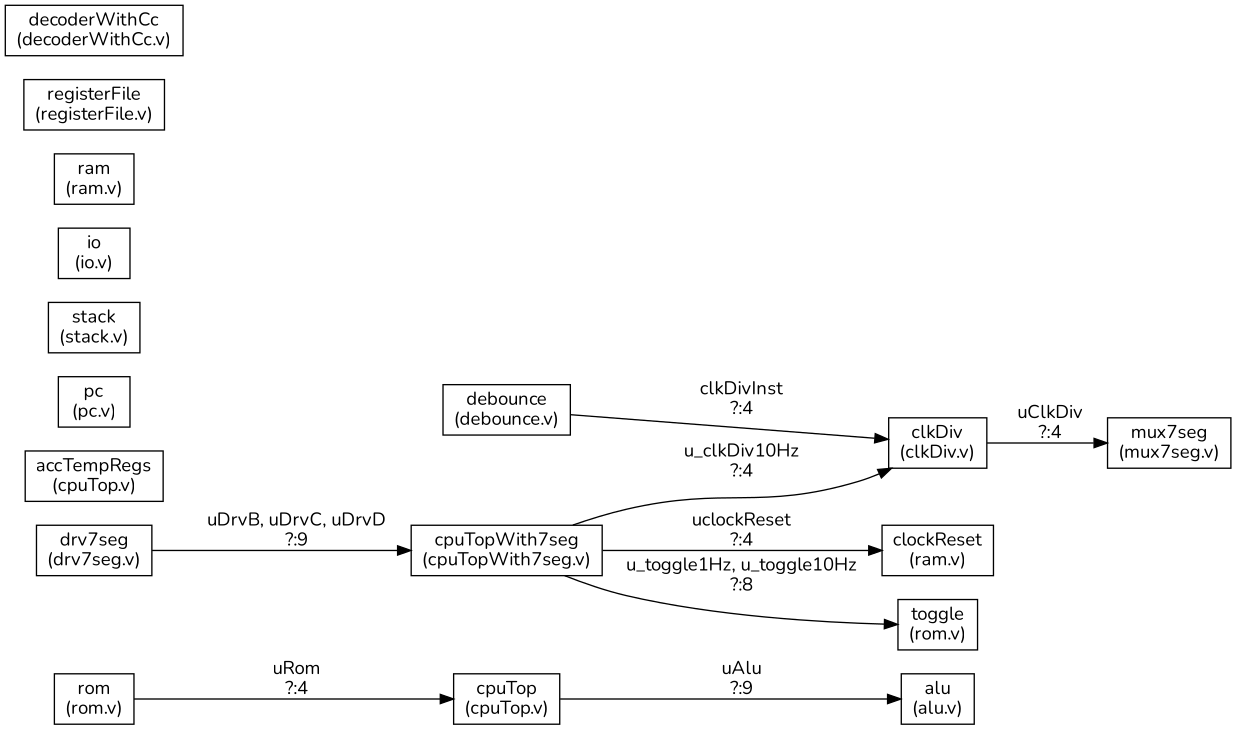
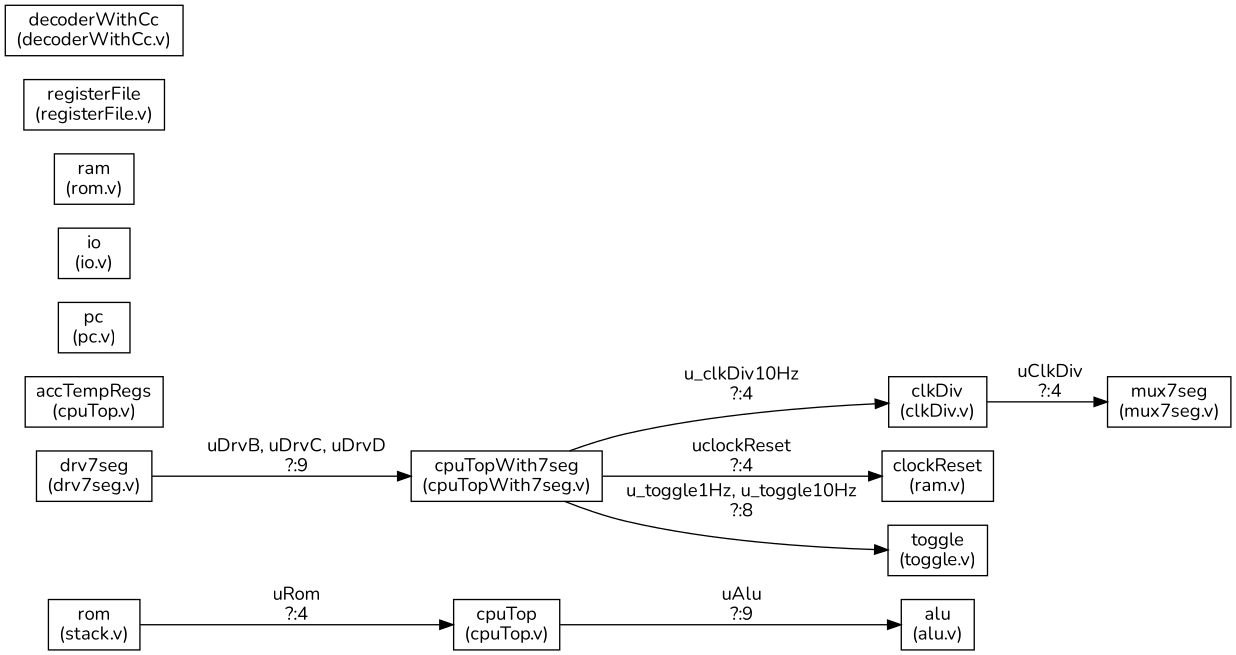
node "ram (ram.v)": label "ram (ram.v)" -> "ram (rom.v)"
node "stack (stack.v)": removed
node "debounce (debounce.v)": removed
node "toggle (rom.v)": label "toggle (rom.v)" -> "toggle (toggle.v)"
node "rom (rom.v)": label "rom (rom.v)" -> "rom (stack.v)"
